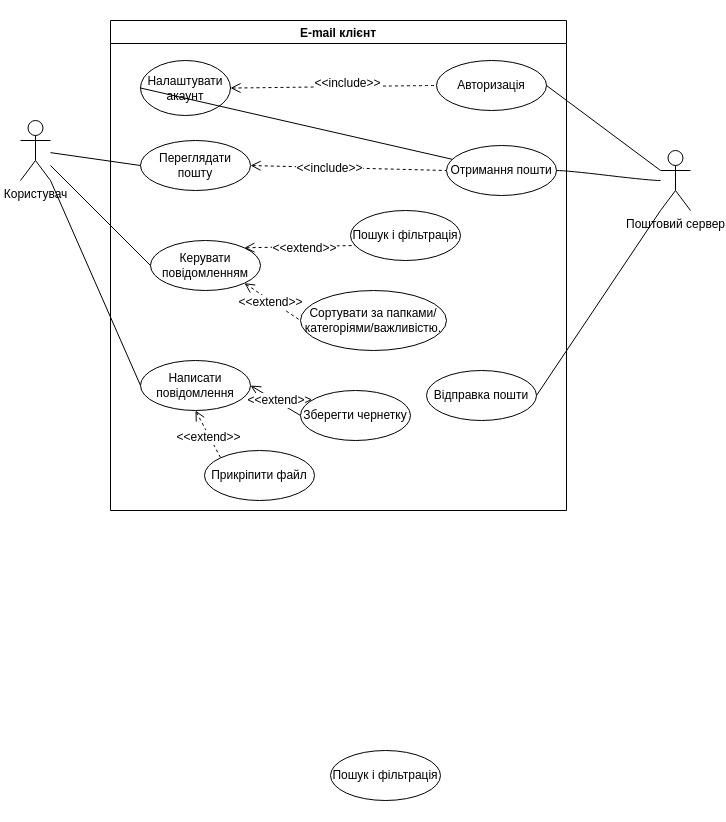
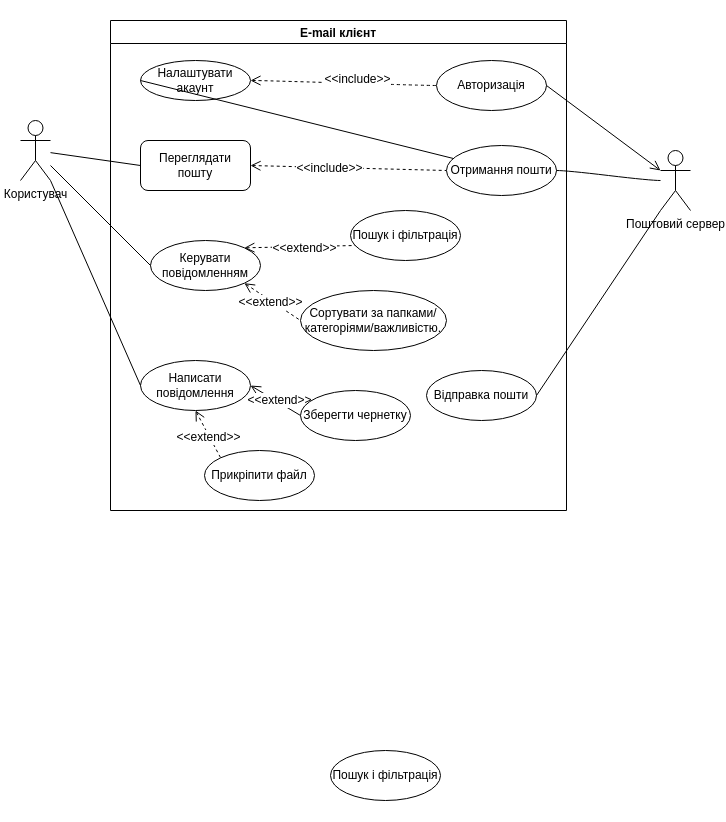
node "Налаштувати акаунт": size 90x55 -> 110x40
node "Переглядати пошту": shape ellipse -> rounded rectangle
edge "Авторизація" -- "Поштовий сервер": arrowhead none -> open
